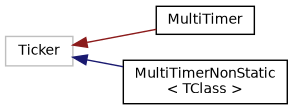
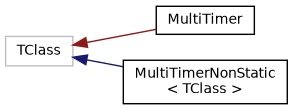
node "Ticker": label "Ticker" -> "TClass"
